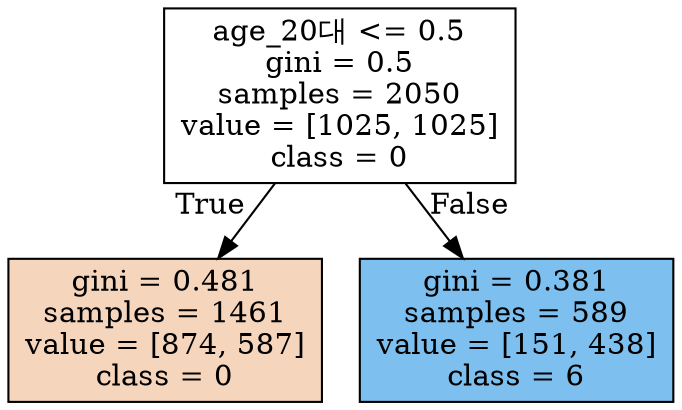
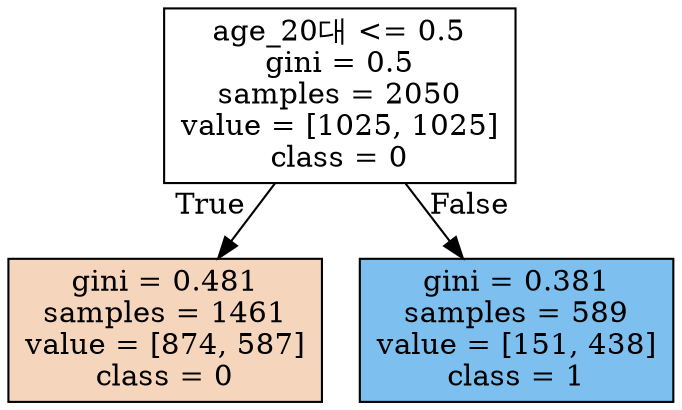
node "gini = 0.381 samples = 589 value = [151, 438] class = 6": label "gini = 0.381 samples = 589 value = [151, 438] class = 6" -> "gini = 0.381 samples = 589 value = [151, 438] class = 1"
